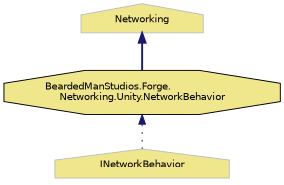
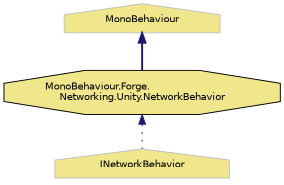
node "Networking": label "Networking" -> "MonoBehaviour"
node "BeardedManStudios.Forge. Networking.Unity.NetworkBehavior": label "BeardedManStudios.Forge. Networking.Unity.NetworkBehavior" -> "MonoBehaviour.Forge. Networking.Unity.NetworkBehavior"
